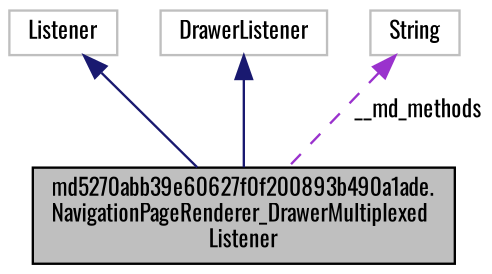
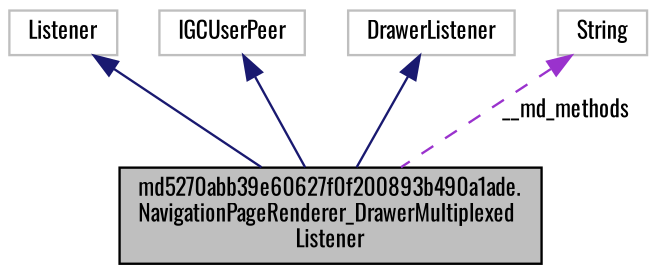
node "IGCUserPeer": added
